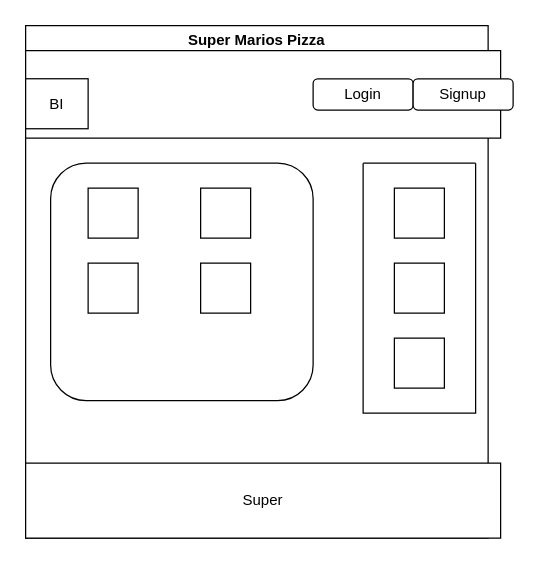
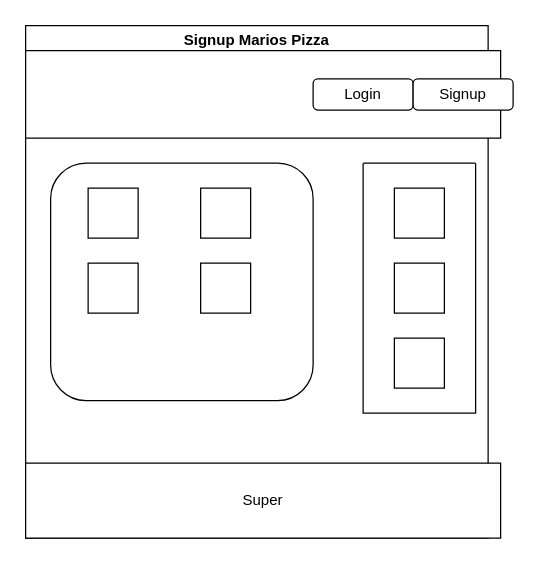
node "Super Marios Pizza": label "Super Marios Pizza" -> "Signup Marios Pizza"
node "BI": removed
